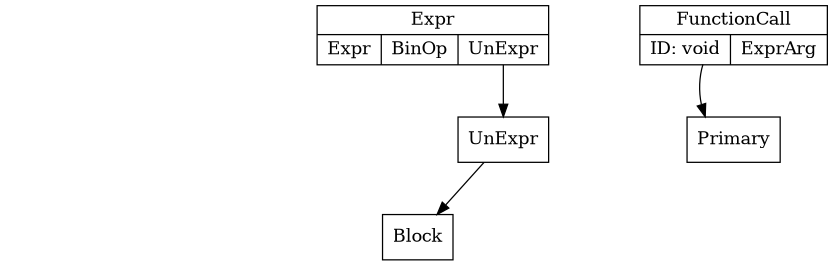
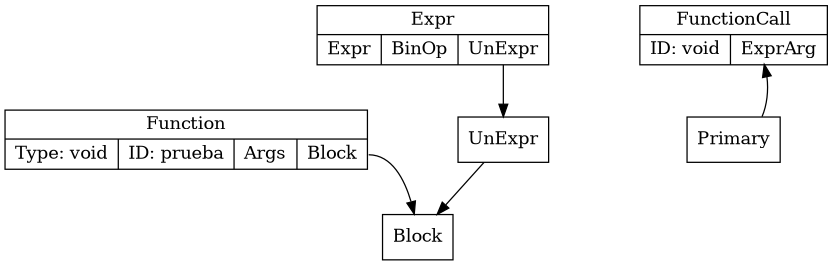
edge "FunctionCall" -> "Primary": reversed
node "Function": added
